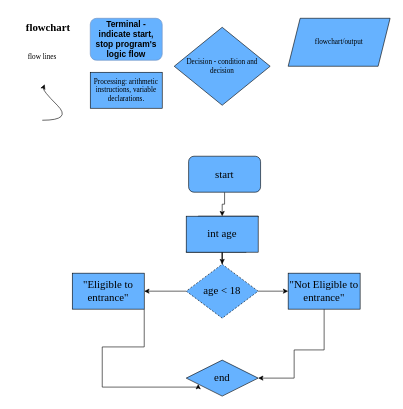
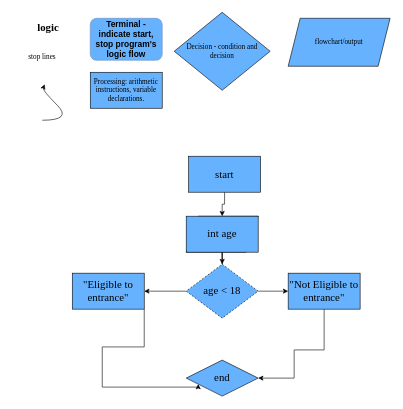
node "flowchart": label "flowchart" -> "logic"
node "flow lines": label "flow lines" -> "stop lines"
node "Decision - condition and decision": moved (222, 66) -> (222, 51)
node "start": shape rounded rectangle -> rectangle
